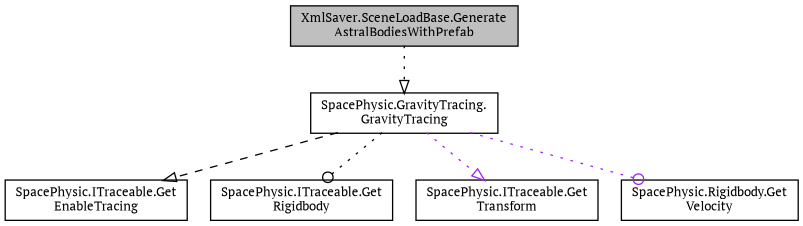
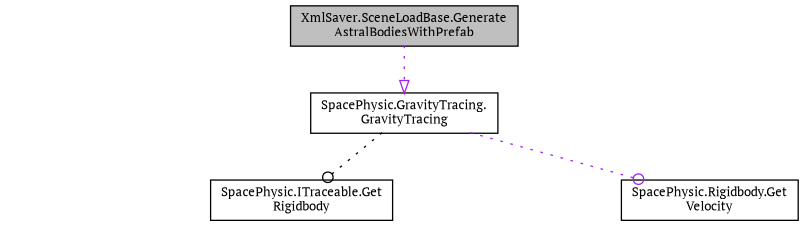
edge "XmlSaver.SceneLoadBase.Generate AstralBodiesWithPrefab" -> "SpacePhysic.GravityTracing. GravityTracing": color black -> purple
node "SpacePhysic.ITraceable.Get EnableTracing": removed
node "SpacePhysic.ITraceable.Get Transform": removed
